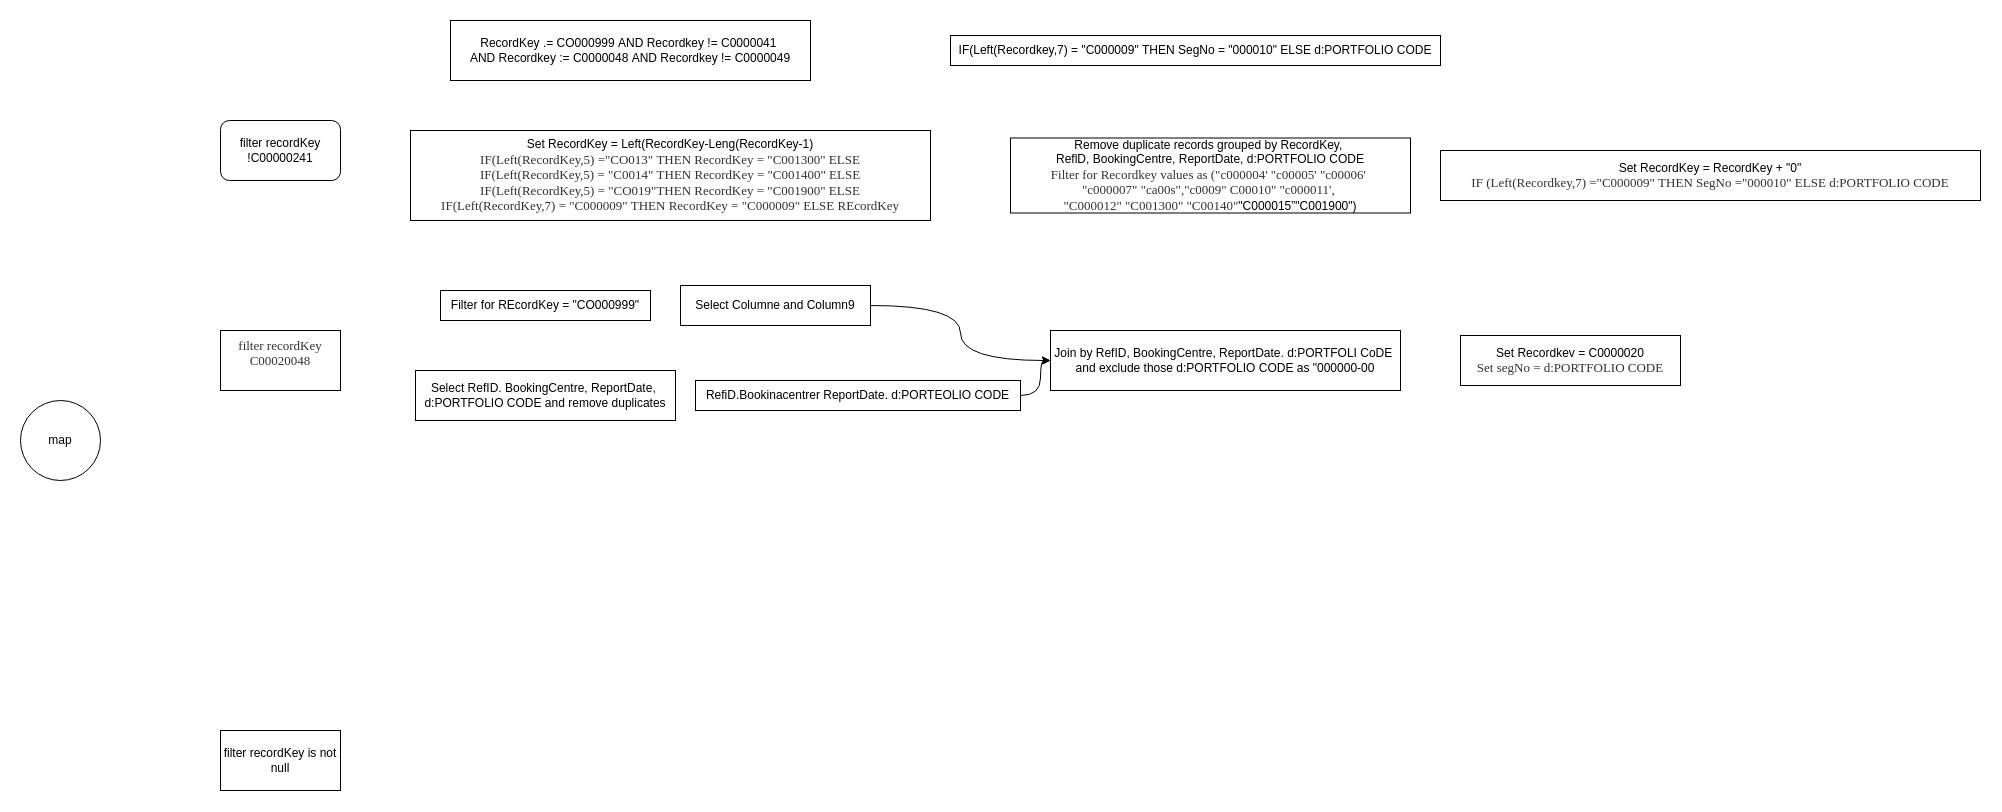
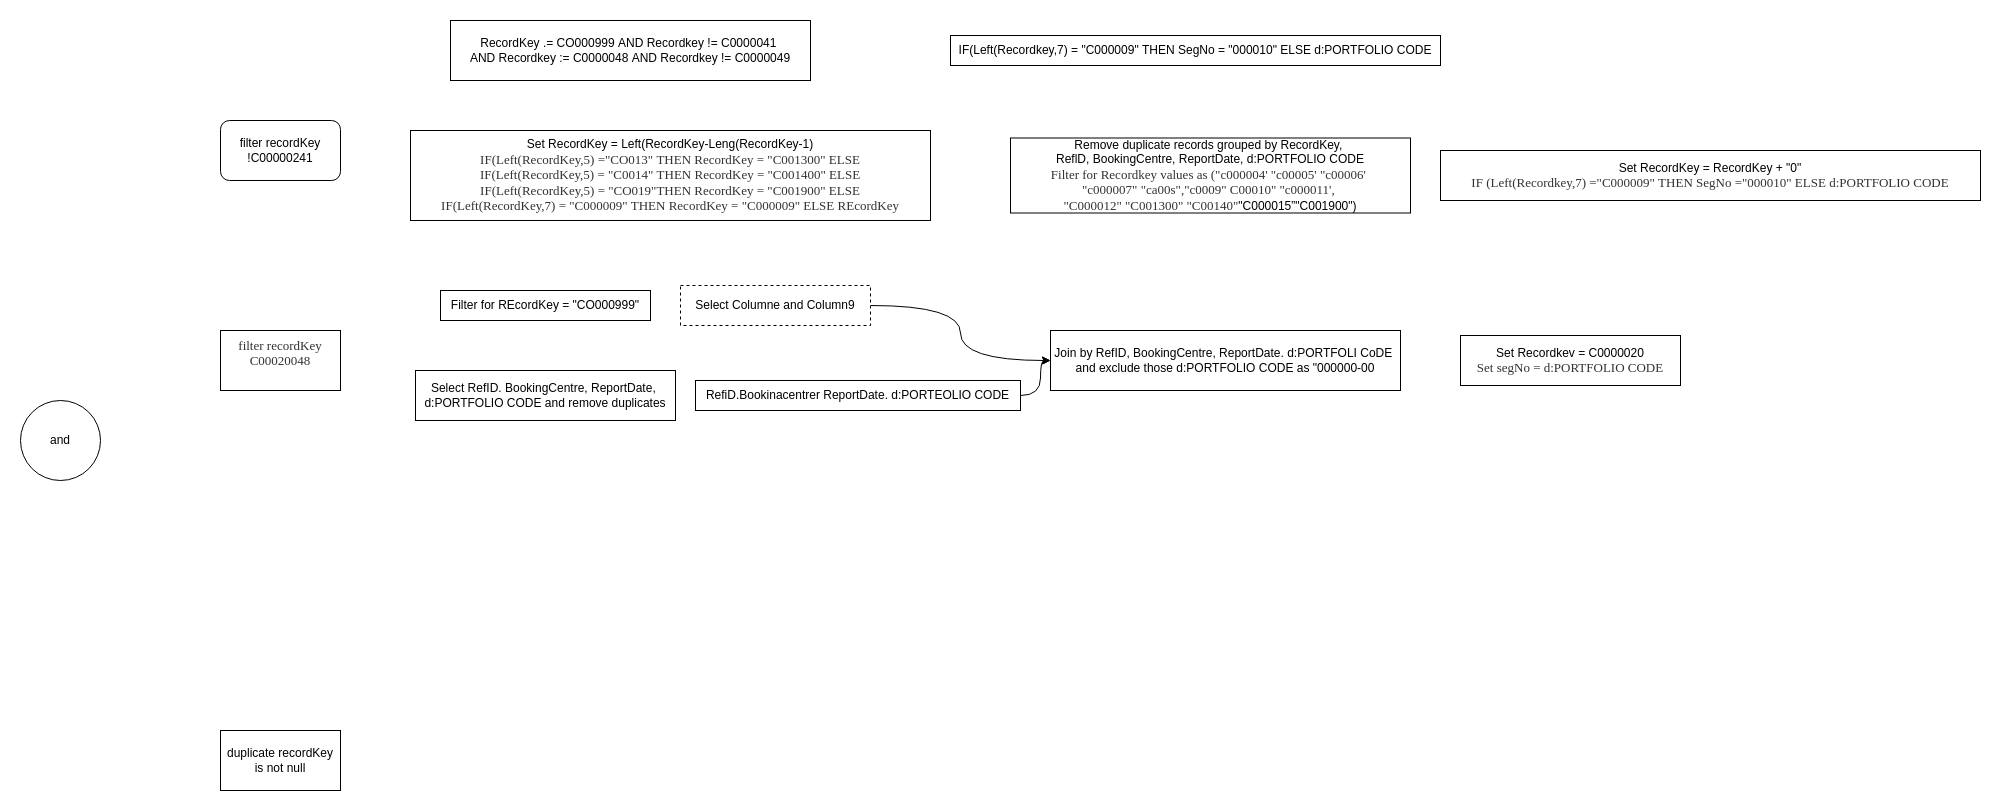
node "Select Columne and Column9": style solid -> dashed
node "map": label "map" -> "and"
node "filter recordKey is not null": label "filter recordKey is not null" -> "duplicate recordKey is not null"
